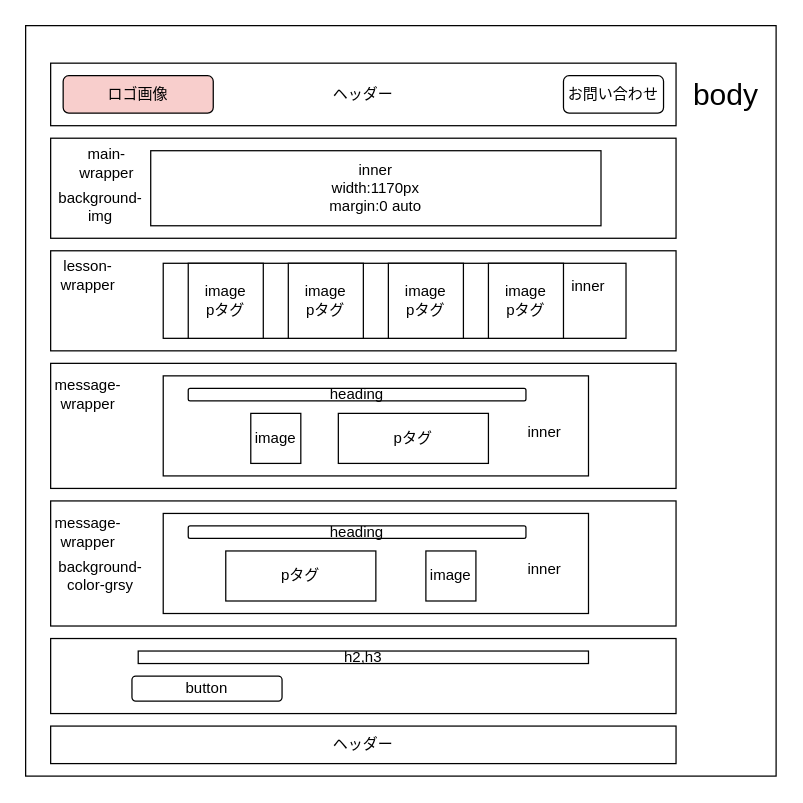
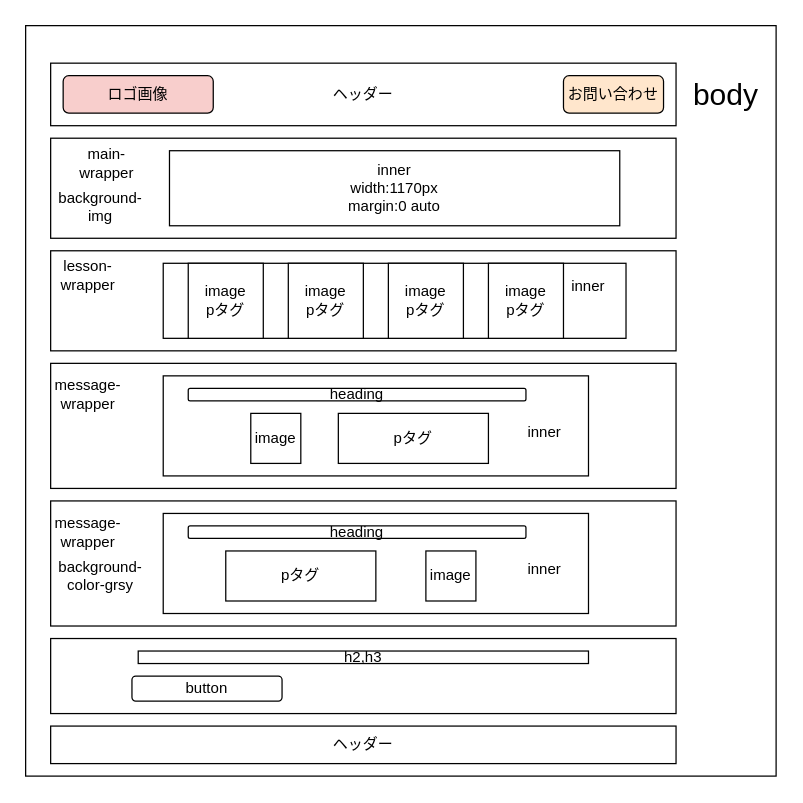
node "お問い合わせ": fillcolor #ffffff -> #ffe6cc
node "inner width:1170px margin:0 auto": moved (376, 188) -> (394, 188)
